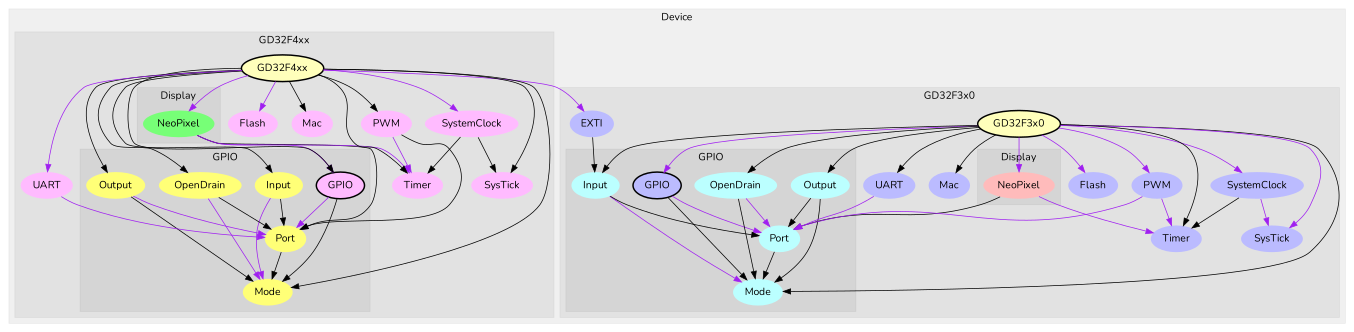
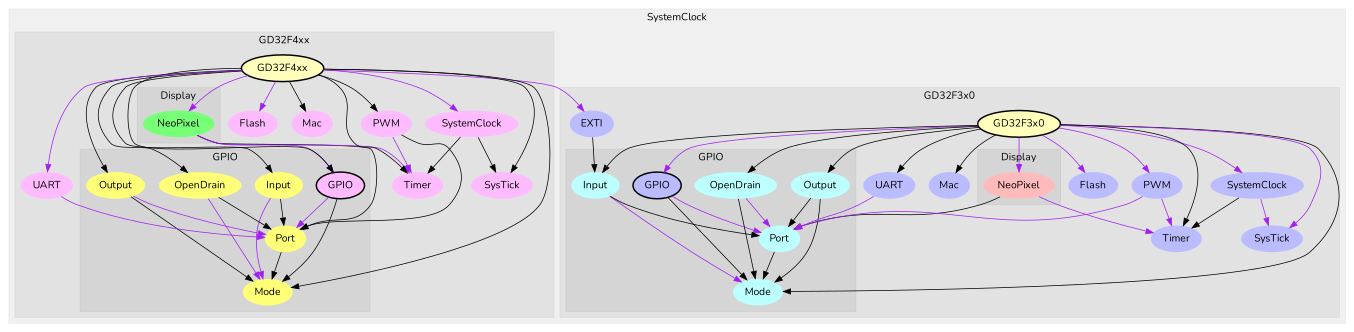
cluster "Device": label "Device" -> "SystemClock"
